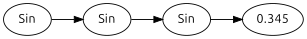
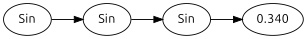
node "0.345": label "0.345" -> "0.340"
